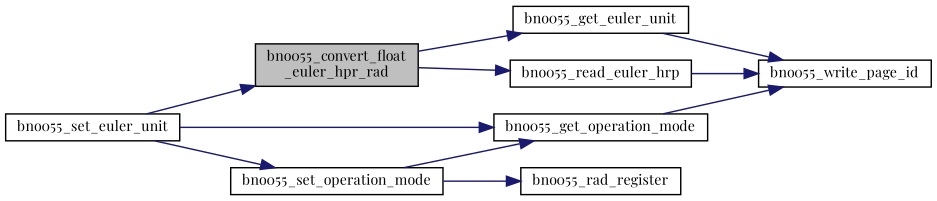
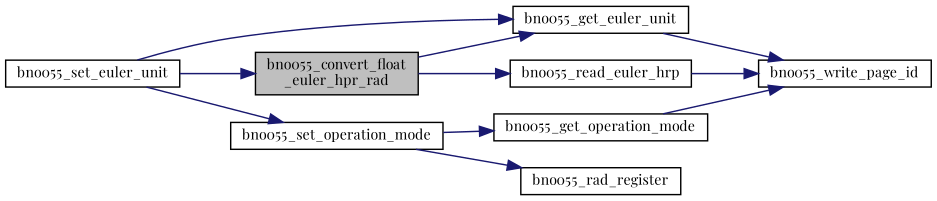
edge "bno055_set_euler_unit" -> "bno055_get_operation_mode": now "bno055_set_euler_unit" -> "bno055_get_euler_unit"
